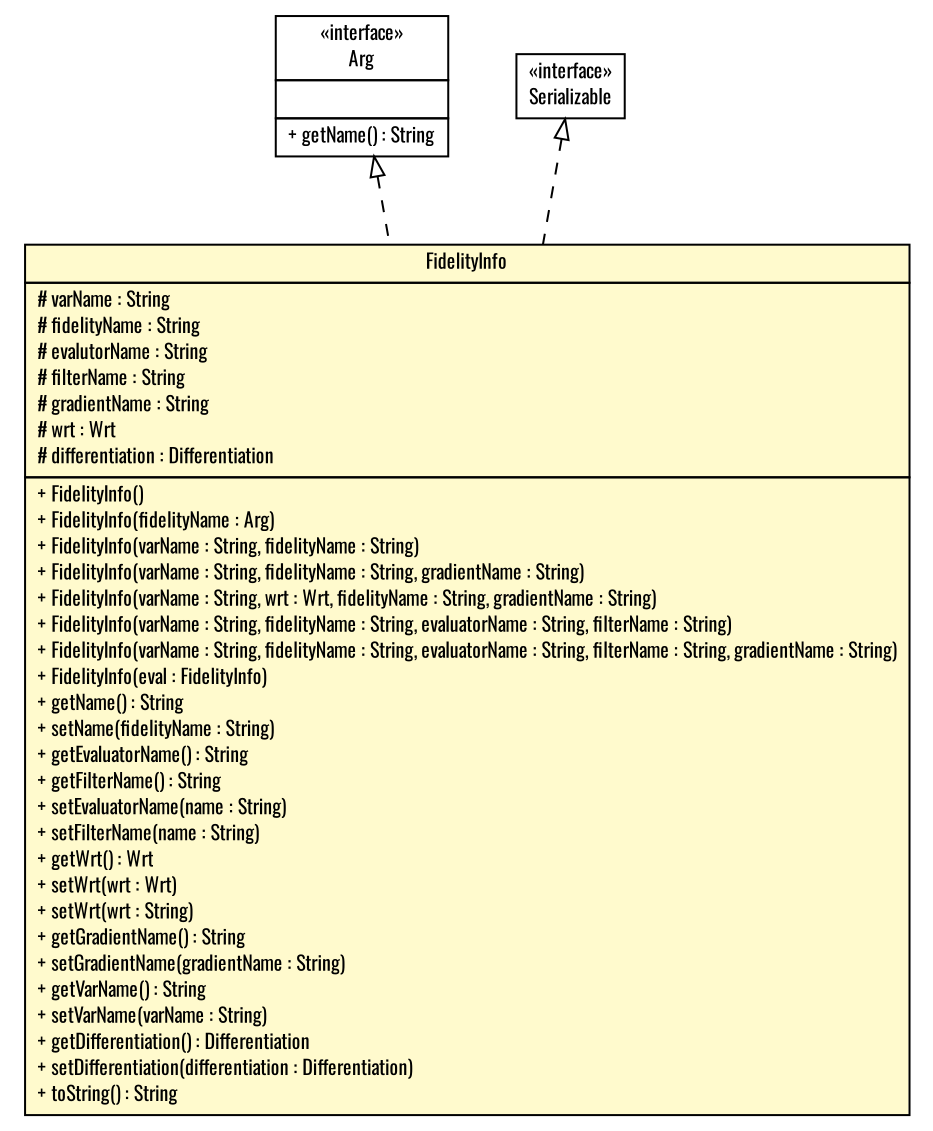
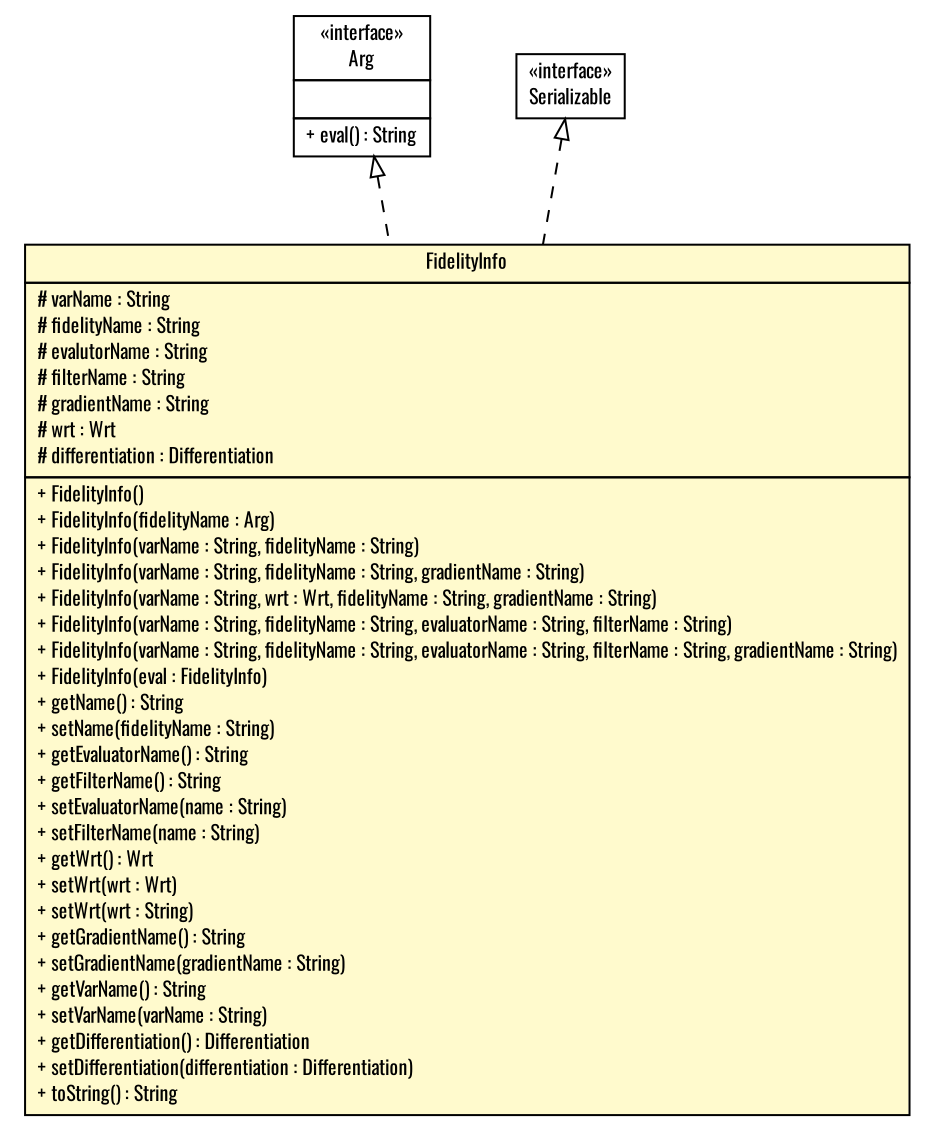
node "Arg": text "+ getName() : String" -> "+ eval() : String"
